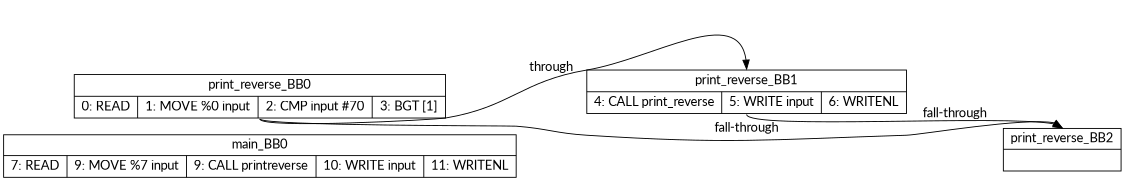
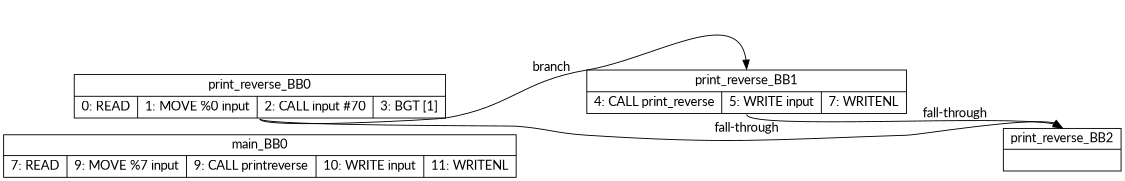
edge "print_reverse_BB0" -> "print_reverse_BB1": label "through" -> "branch"
node "print_reverse_BB1": text "6: WRITENL" -> "7: WRITENL"
node "print_reverse_BB0": text "2: CMP input #70" -> "2: CALL input #70"
